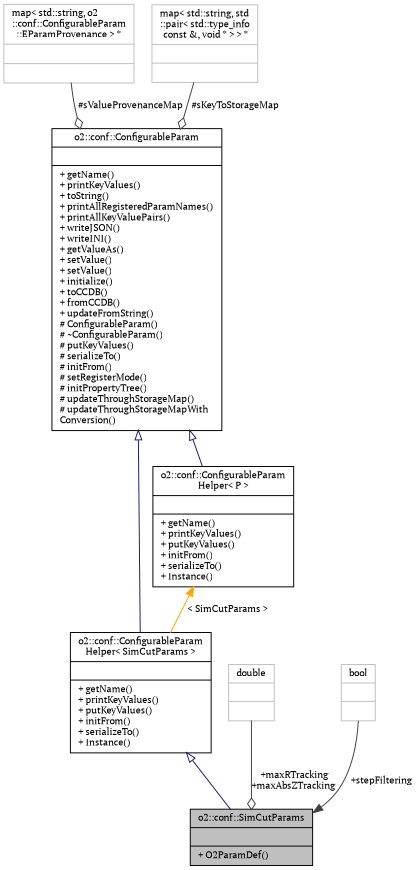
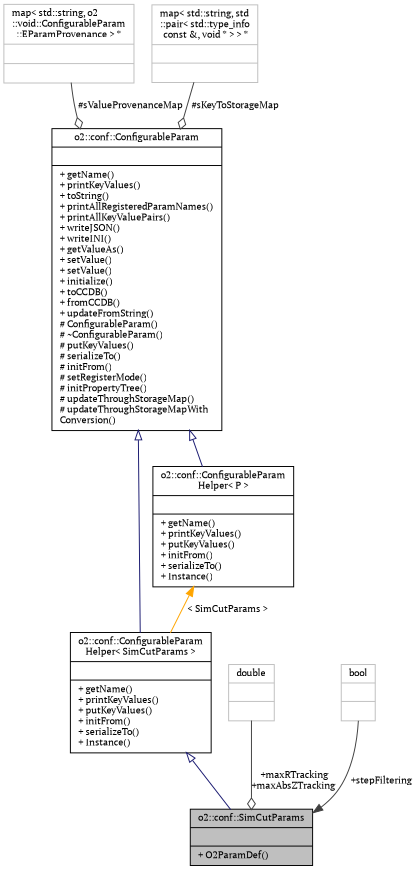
node "map< std::string, o2": text "::conf::ConfigurableParam" -> "::void::ConfigurableParam"
